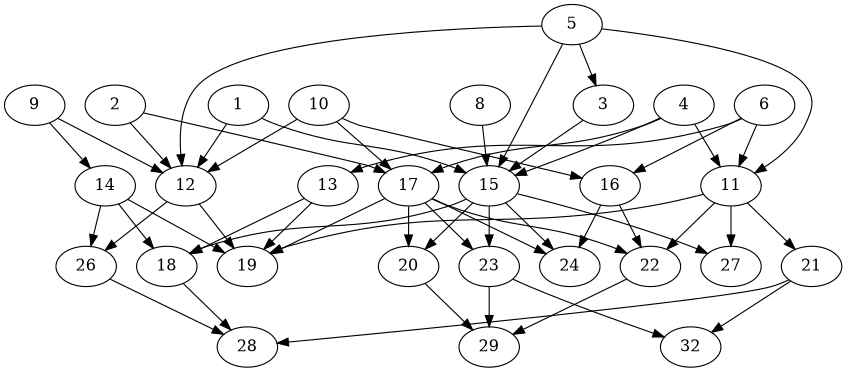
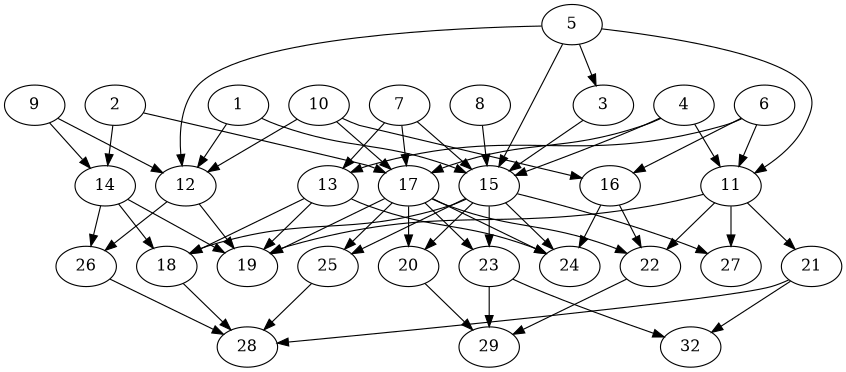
node "7": added
edge "2" -> "12": now "2" -> "14"
edge "13" -> "24": added
node "25": added
